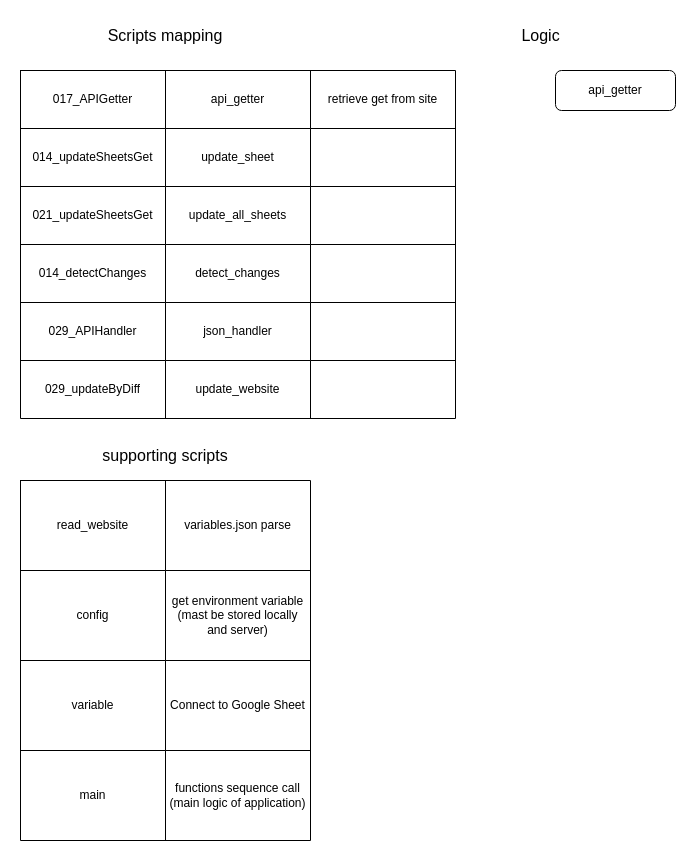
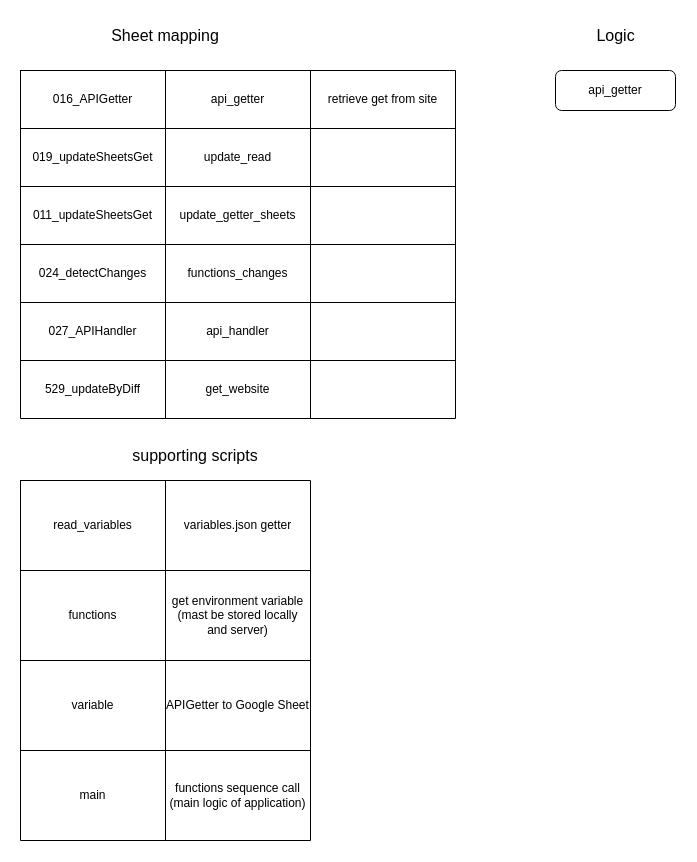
node "Scripts mapping": label "Scripts mapping" -> "Sheet mapping"
node "Logic": moved (541, 36) -> (616, 36)
node "017_APIGetter": label "017_APIGetter" -> "016_APIGetter"
node "014_updateSheetsGet": label "014_updateSheetsGet" -> "019_updateSheetsGet"
node "update_sheet": label "update_sheet" -> "update_read"
node "021_updateSheetsGet": label "021_updateSheetsGet" -> "011_updateSheetsGet"
node "update_all_sheets": label "update_all_sheets" -> "update_getter_sheets"
node "014_detectChanges": label "014_detectChanges" -> "024_detectChanges"
node "detect_changes": label "detect_changes" -> "functions_changes"
node "029_APIHandler": label "029_APIHandler" -> "027_APIHandler"
node "json_handler": label "json_handler" -> "api_handler"
node "029_updateByDiff": label "029_updateByDiff" -> "529_updateByDiff"
node "update_website": label "update_website" -> "get_website"
node "supporting scripts": moved (166, 456) -> (196, 456)
node "read_website": label "read_website" -> "read_variables"
node "variables.json parse": label "variables.json parse" -> "variables.json getter"
node "config": label "config" -> "functions"
node "Connect to Google Sheet": label "Connect to Google Sheet" -> "APIGetter to Google Sheet"
